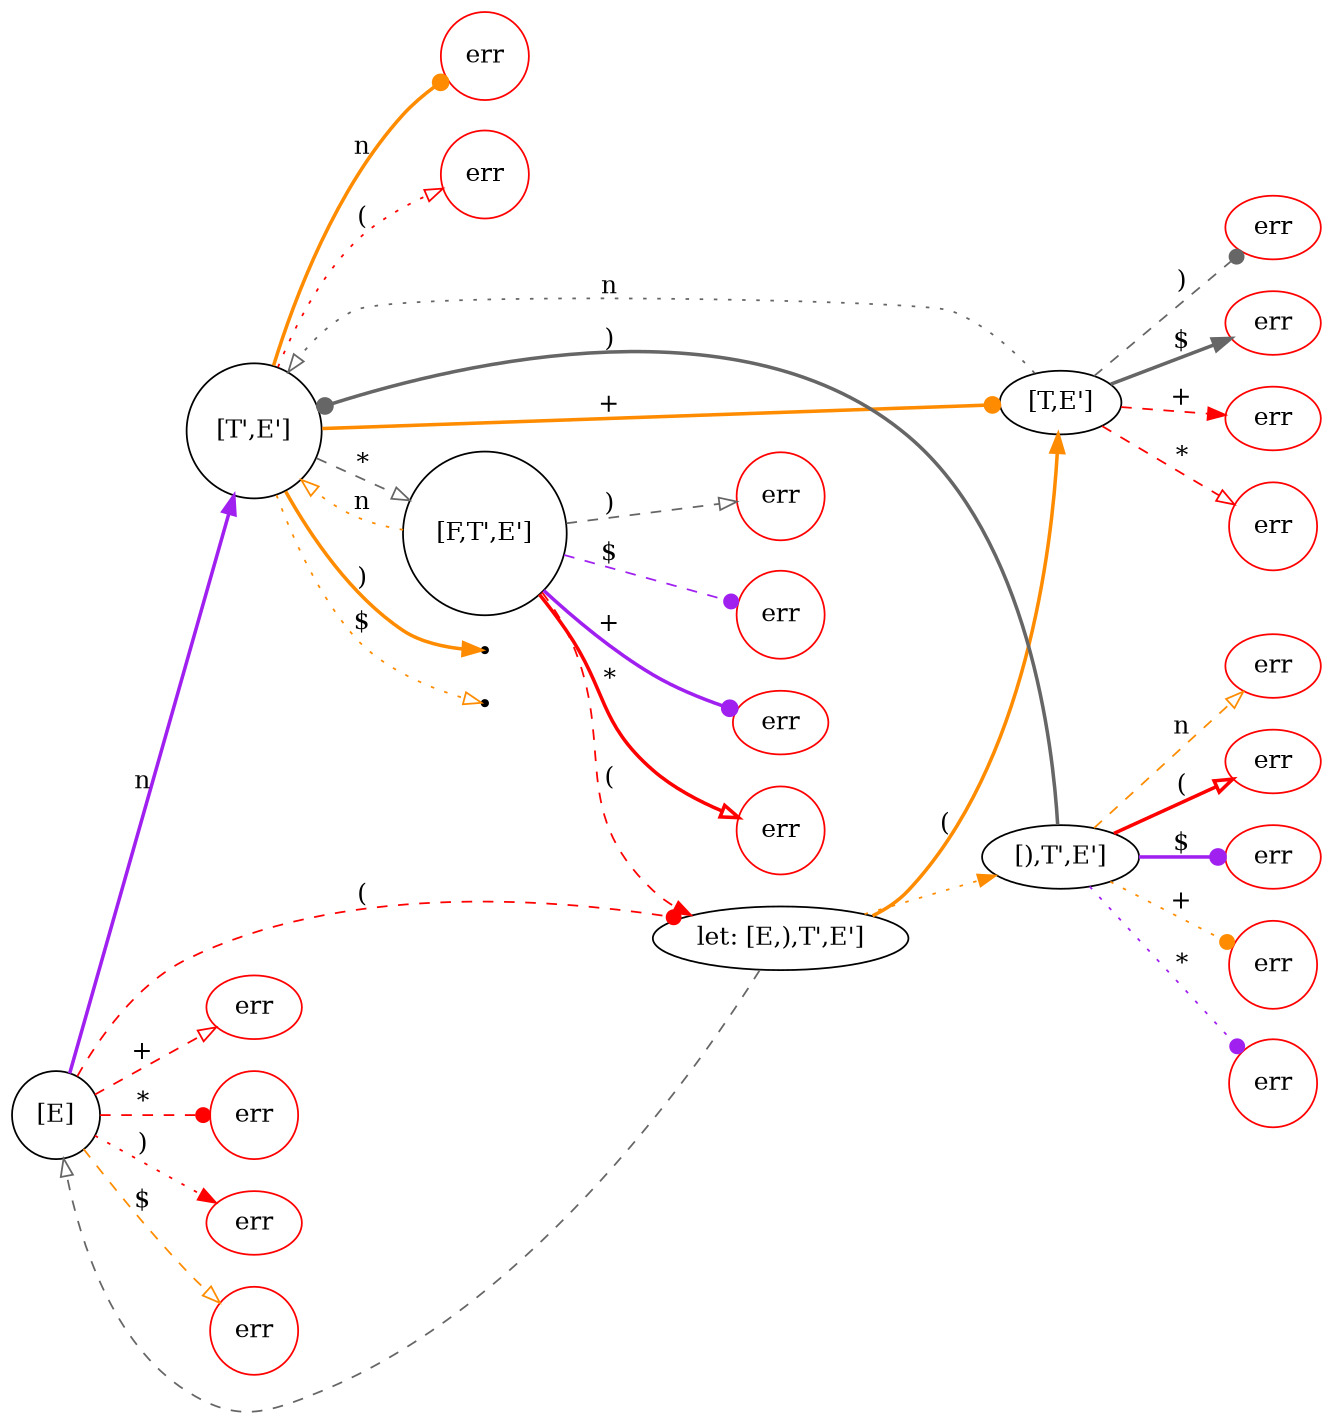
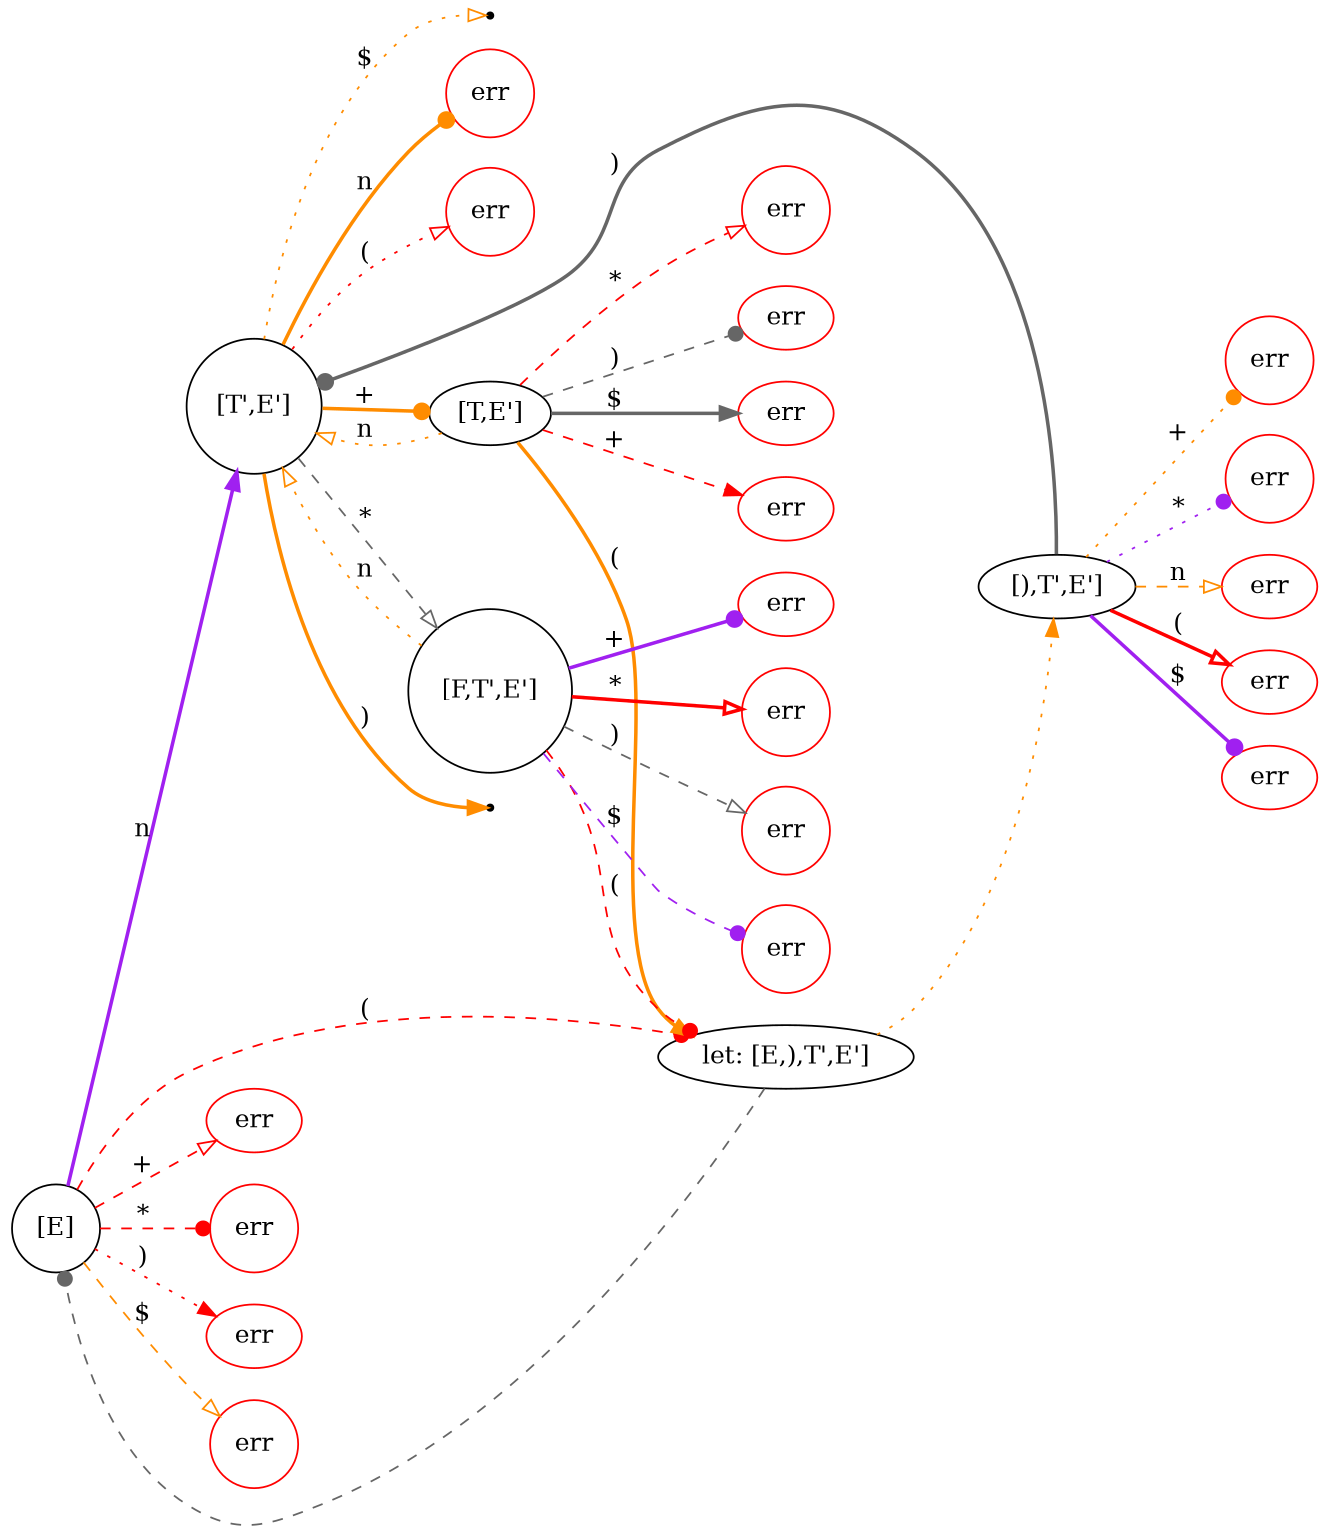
edge "[T,E']" -> "[T',E']": color gray40 -> darkorange
edge "let: [E,),T',E']" -> "[T,E']": reversed
edge "[F,T',E']" -> "let: [E,),T',E']": arrowhead normal -> dot
edge "let: [E,),T',E']" -> "[E]": arrowhead onormal -> dot
